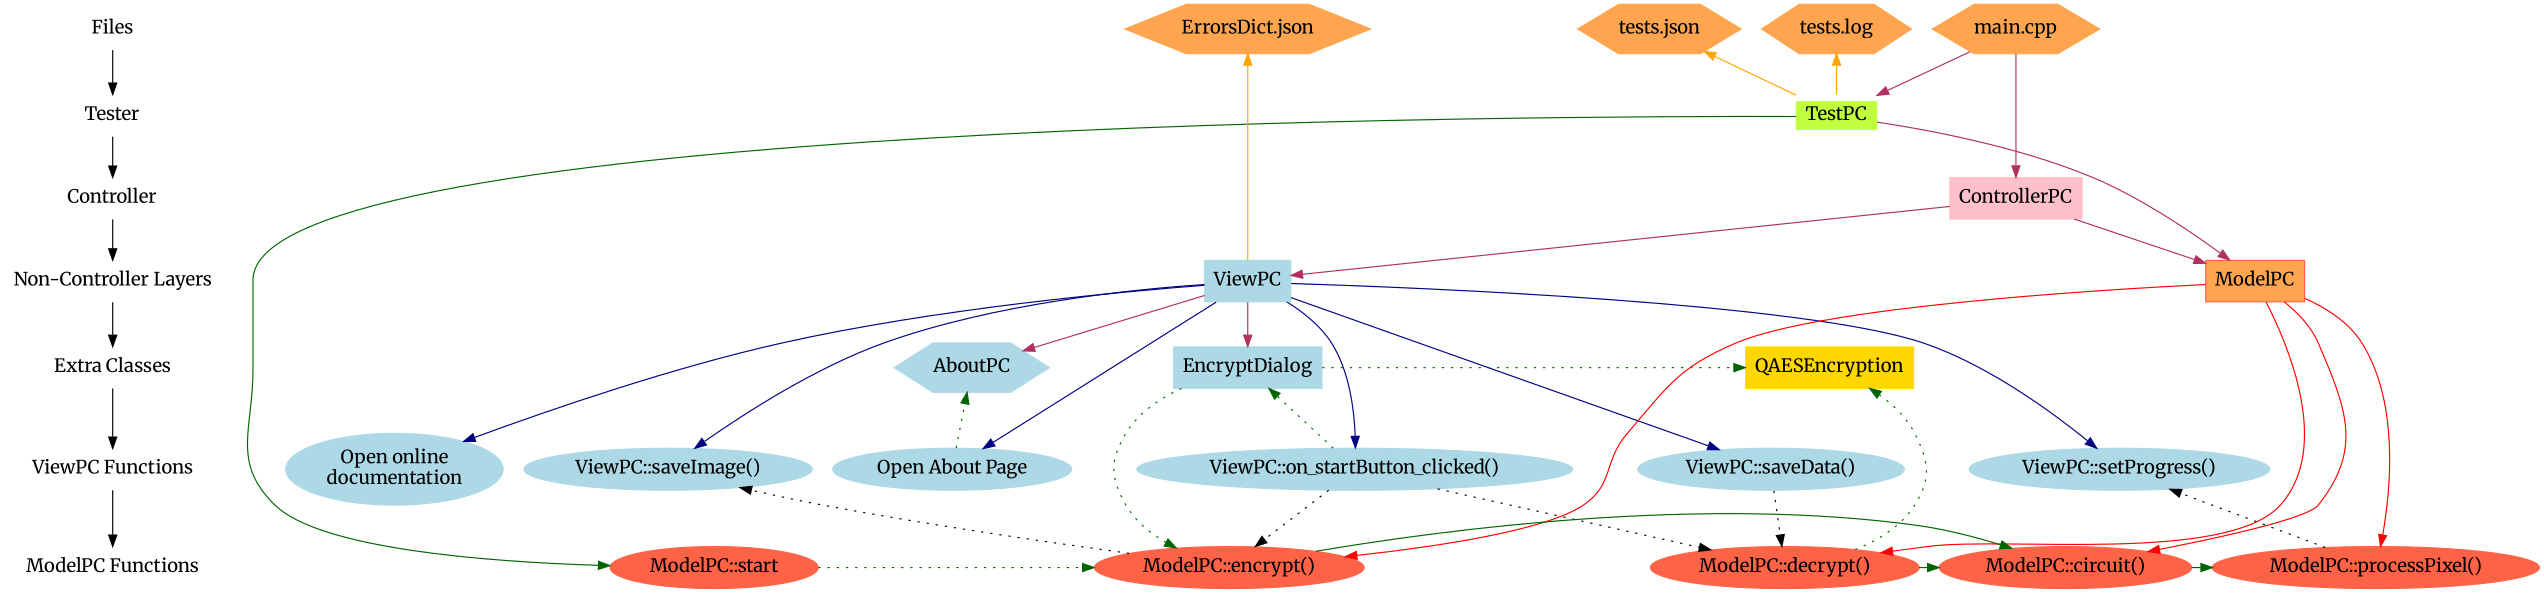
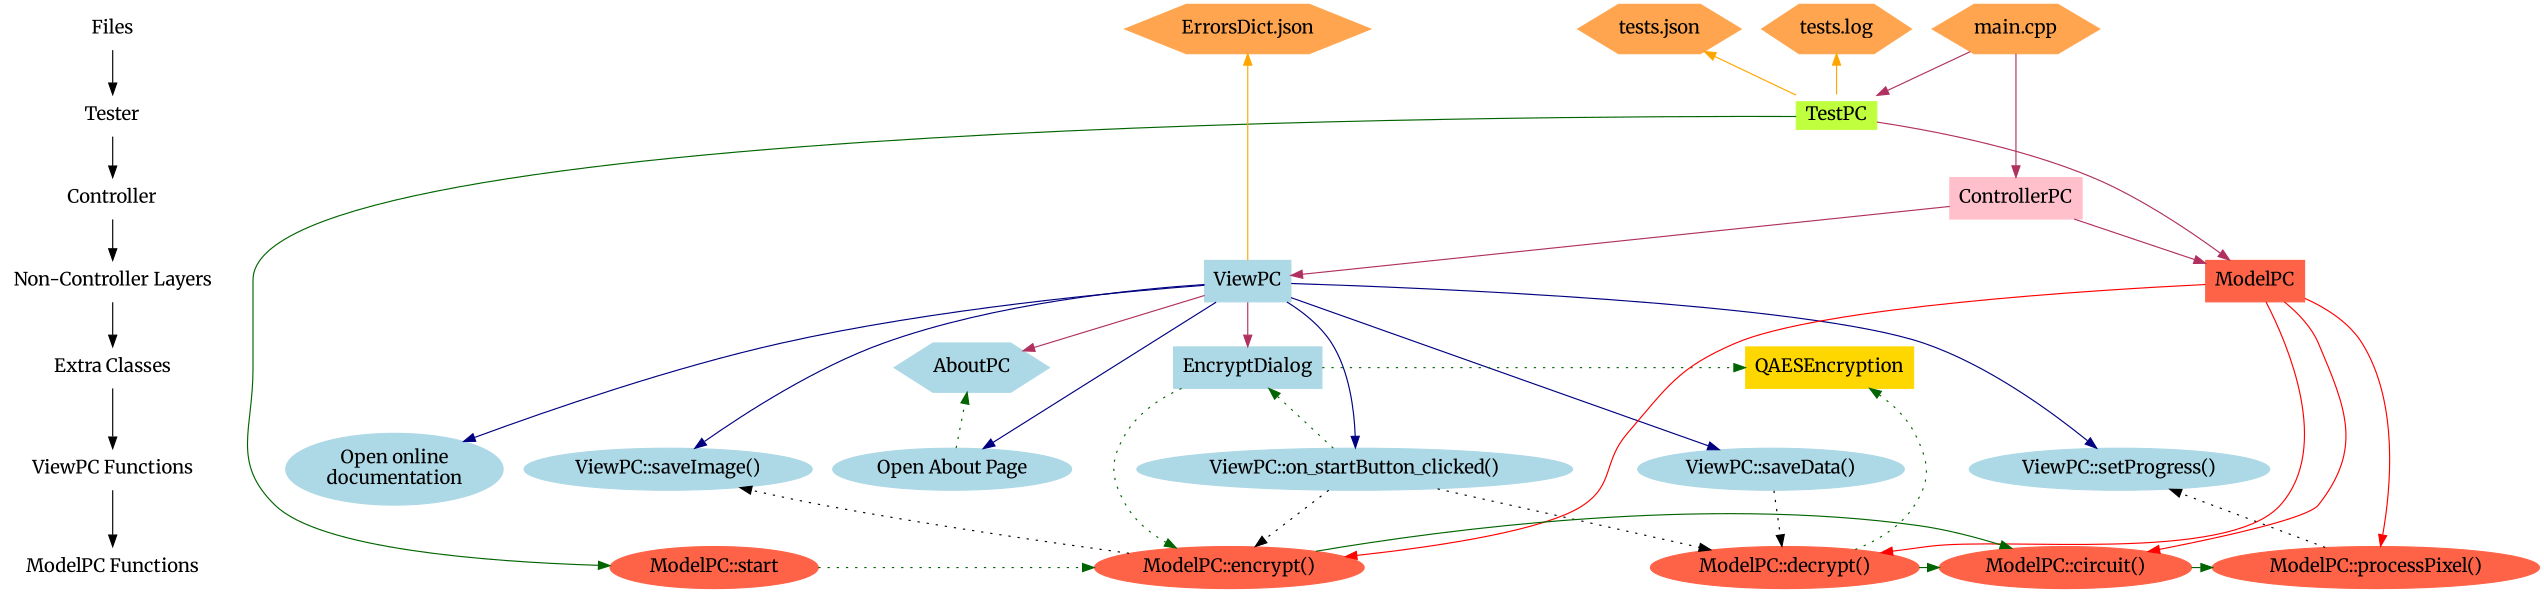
node "ModelPC": fillcolor tan1 -> tomato
